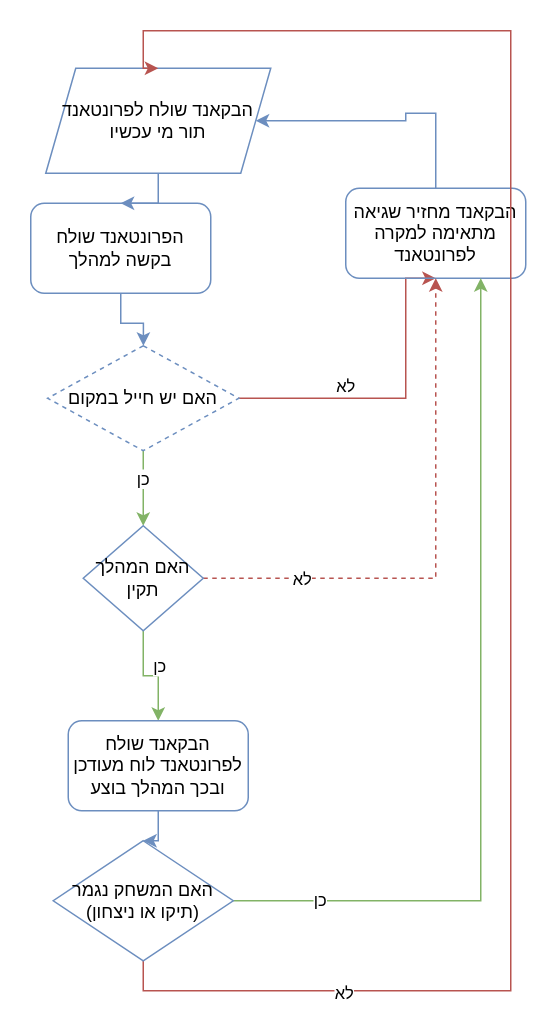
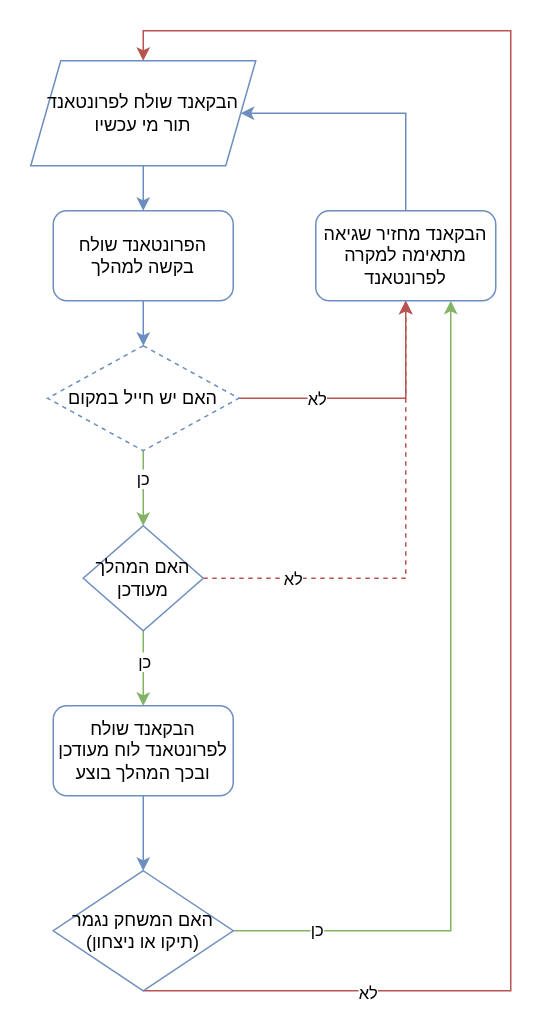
node "הבקאנד שולח לפרונטאנד תור מי עכשיו": moved (158, 121) -> (143, 113)
node "הבקאנד מחזיר שגיאה מתאימה למקרה לפרונטאנד": moved (436, 233) -> (406, 256)
node "הפרונטאנד שולח בקשה למהלך": moved (121, 248) -> (143, 256)
node "האם המהלך תקין": label "האם המהלך תקין" -> "האם המהלך מעודכן"
node "הבקאנד שולח לפרונטאנד לוח מעודכן ובכך המהלך בוצע": moved (158, 766) -> (143, 751)
node "האם המשחק נגמר (תיקו או ניצחון)": moved (143, 901) -> (143, 931)
